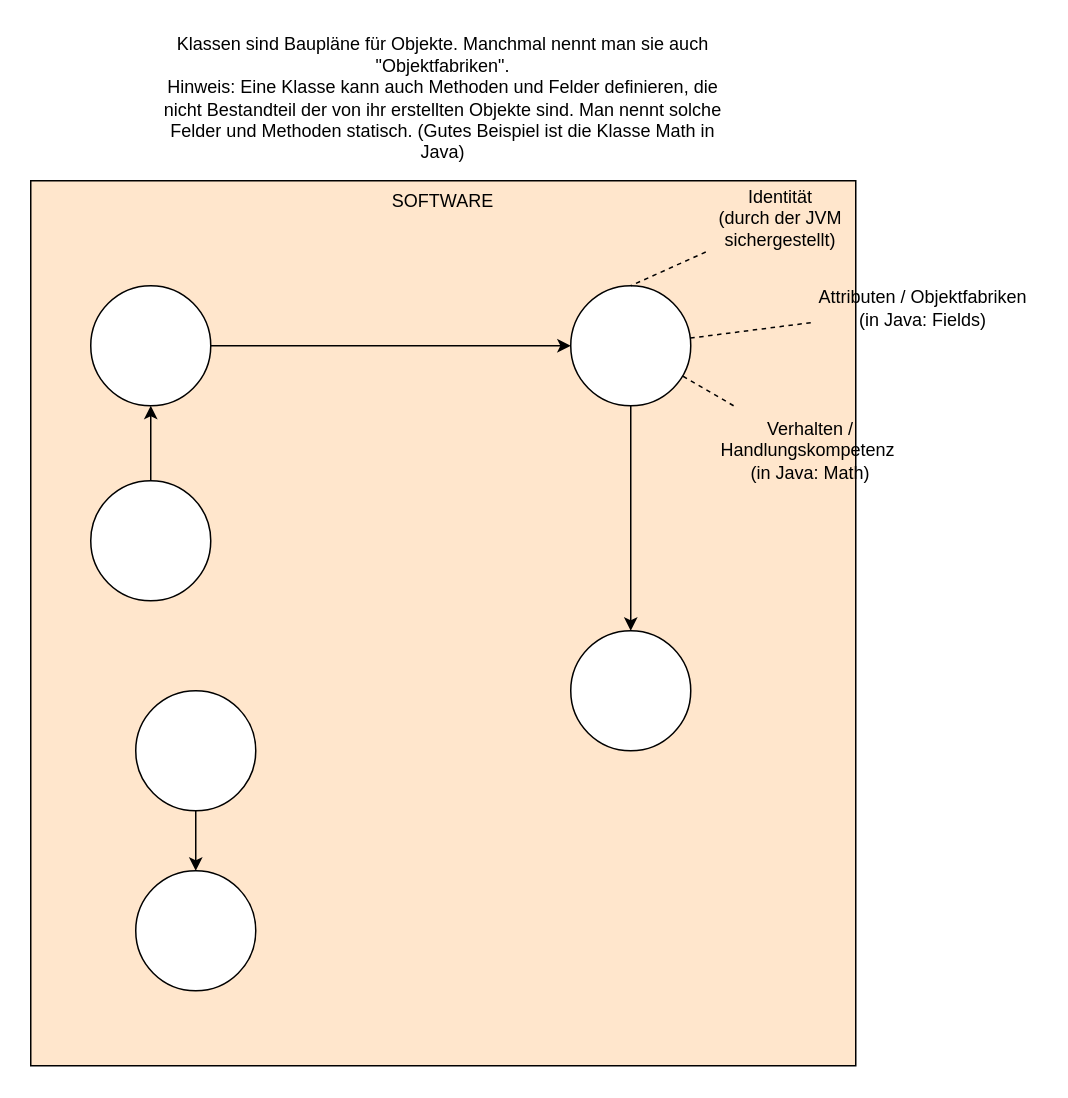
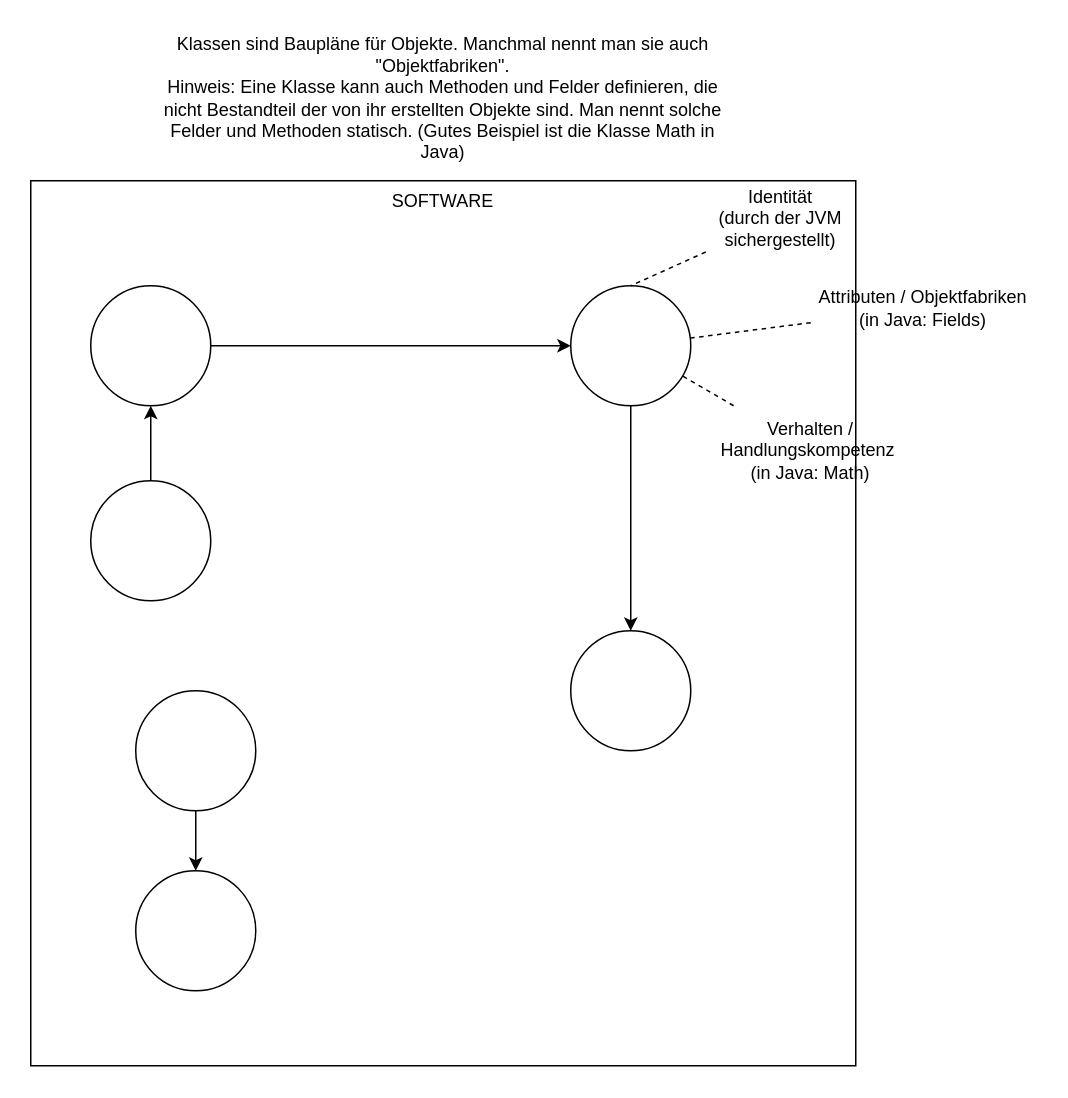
node "SOFTWARE": fillcolor #ffe6cc -> #ffffff
